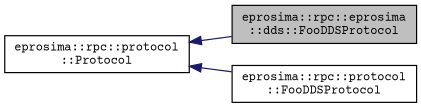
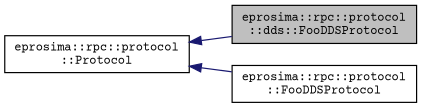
node "eprosima::rpc::eprosima ::dds::FooDDSProtocol": label "eprosima::rpc::eprosima ::dds::FooDDSProtocol" -> "eprosima::rpc::protocol ::dds::FooDDSProtocol"
